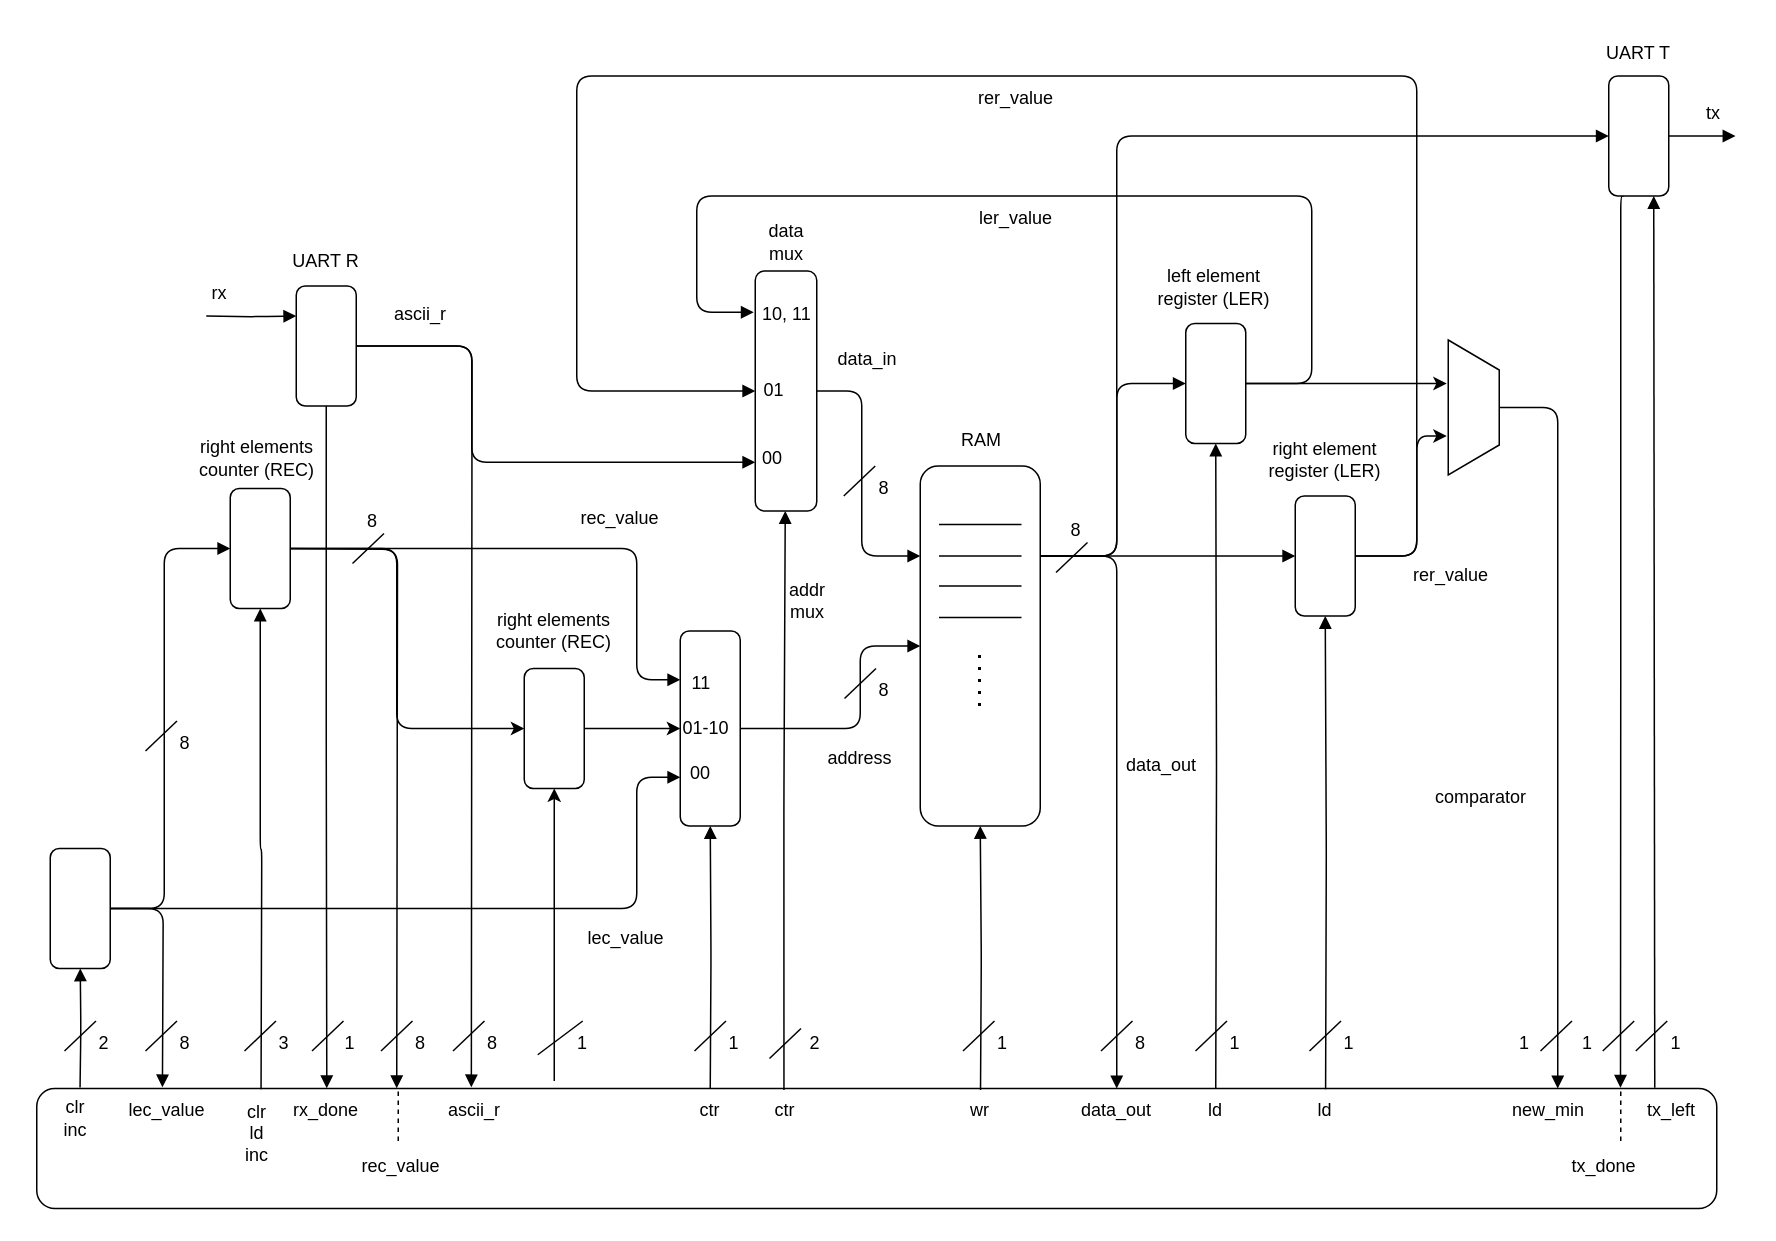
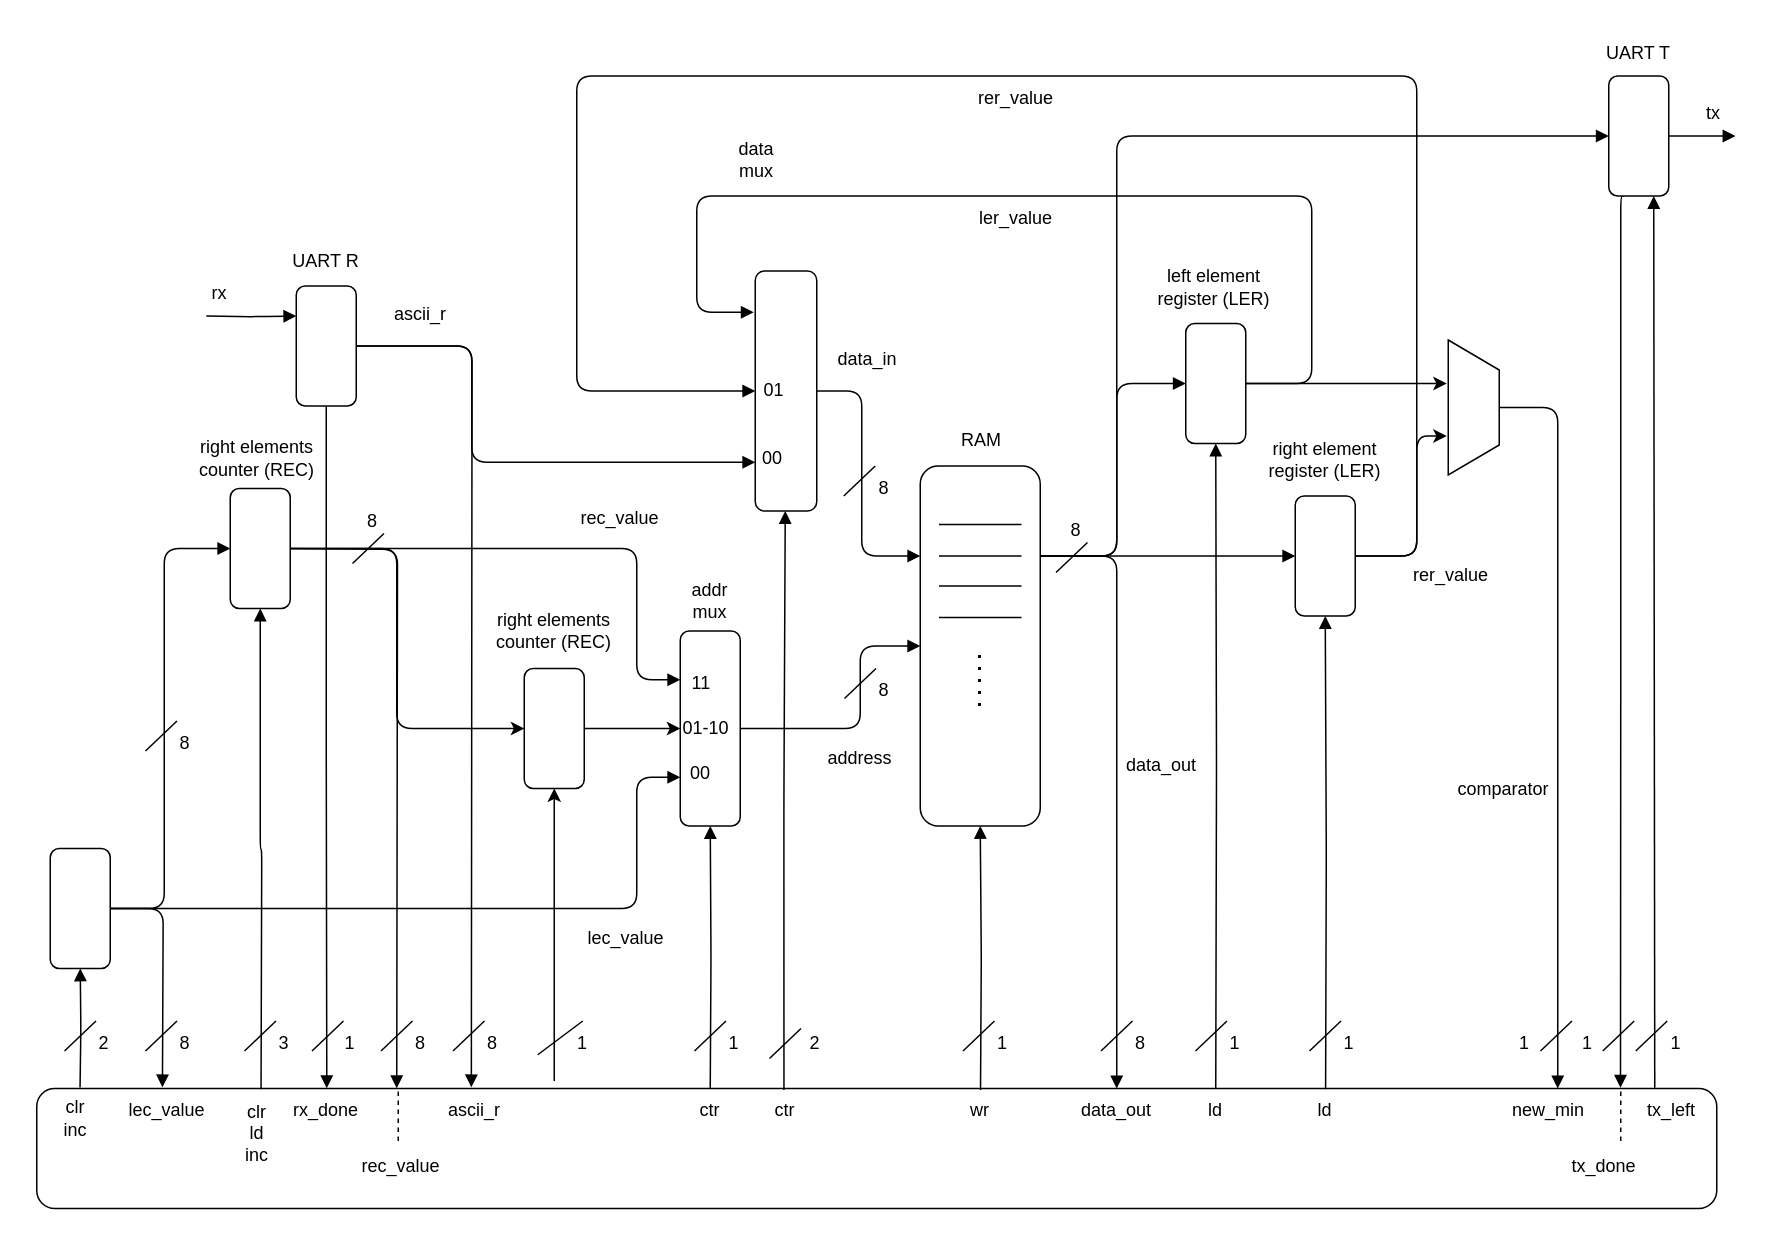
node "data mux": moved (786, 242) -> (756, 160)
node "10, 11": removed
node "addr mux": moved (808, 601) -> (710, 601)
node "comparator": moved (1481, 797) -> (1504, 790)
